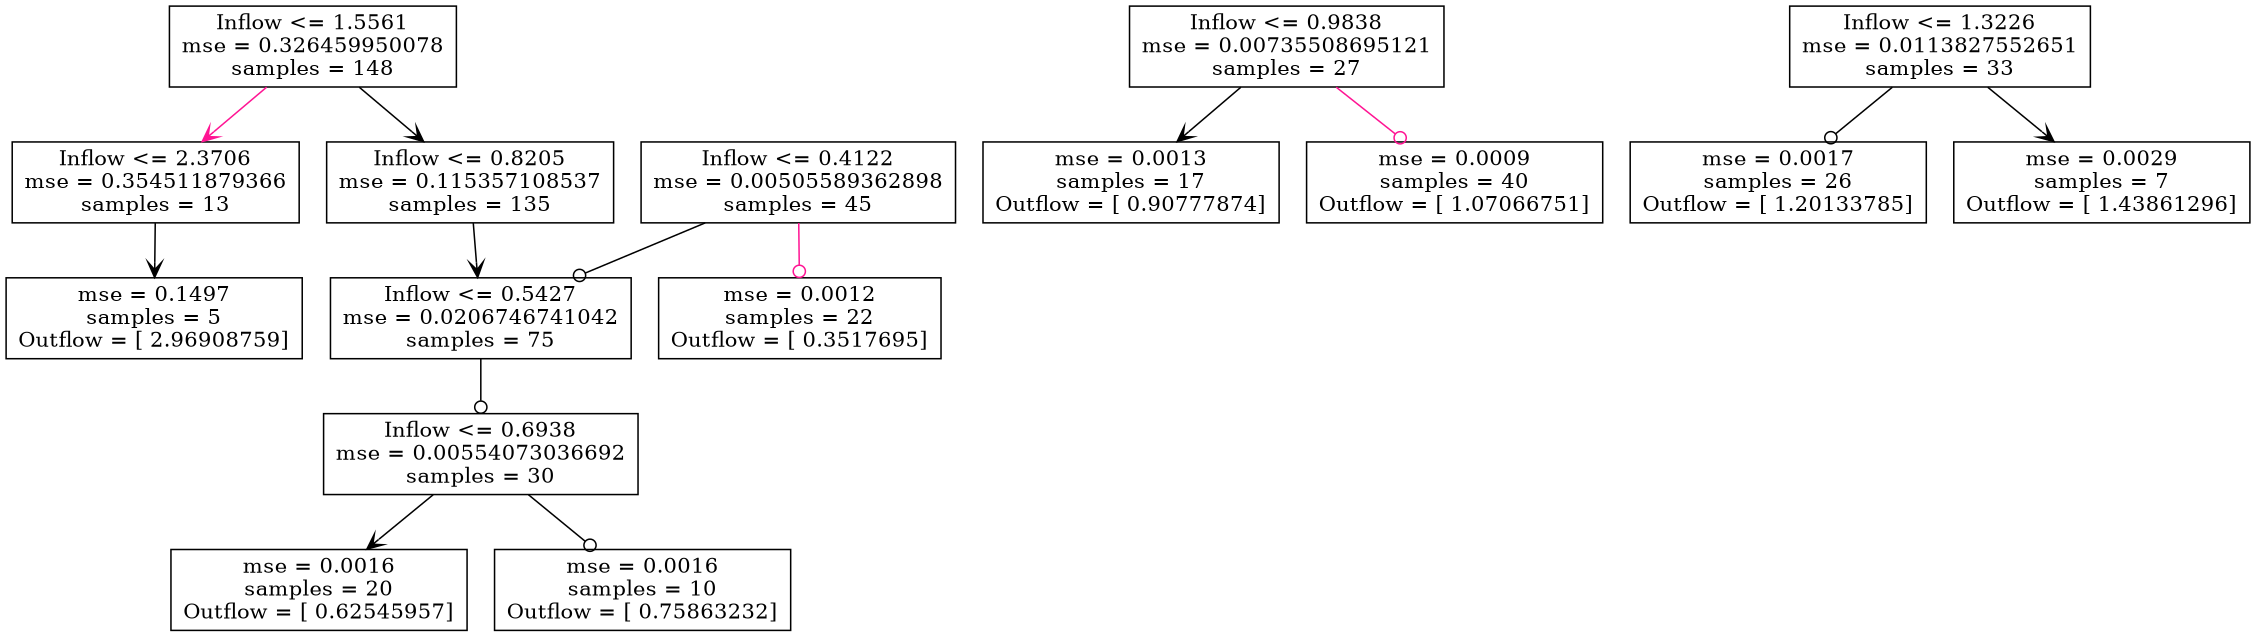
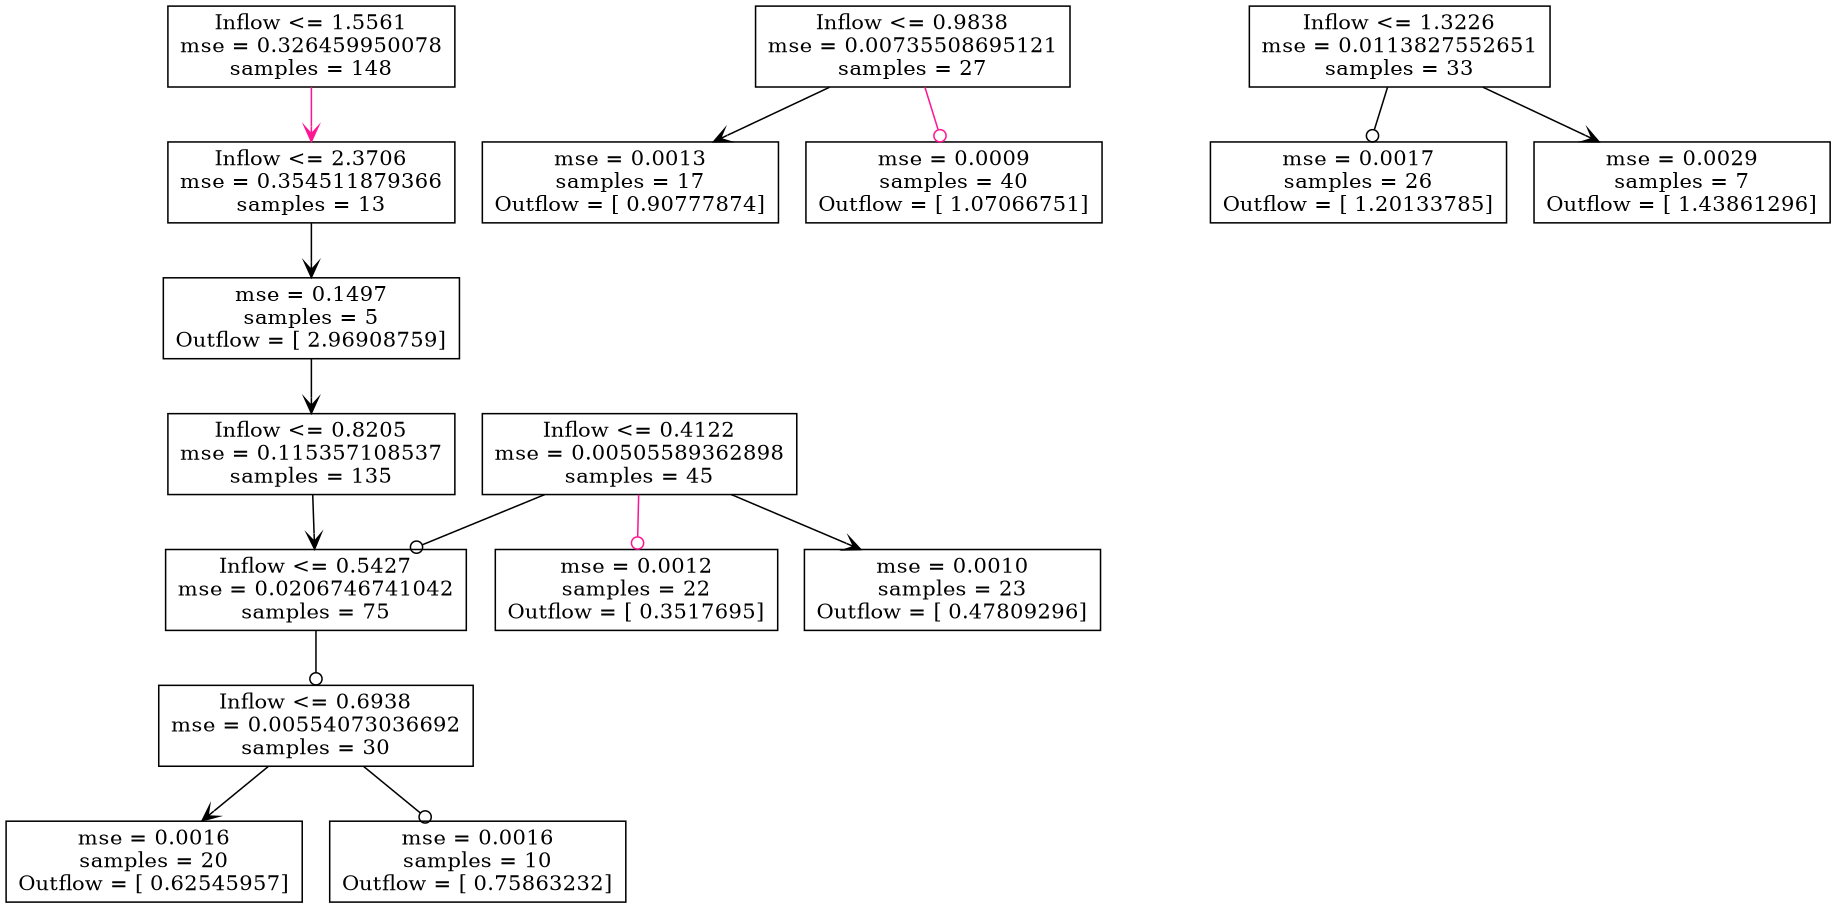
edge "Inflow <= 1.5561 mse = 0.326459950078 samples = 148" -> "Inflow <= 0.8205 mse = 0.115357108537 samples = 135": now "mse = 0.1497 samples = 5 Outflow = [ 2.96908759]" -> "Inflow <= 0.8205 mse = 0.115357108537 samples = 135"
node "mse = 0.0010 samples = 23 Outflow = [ 0.47809296]": added
